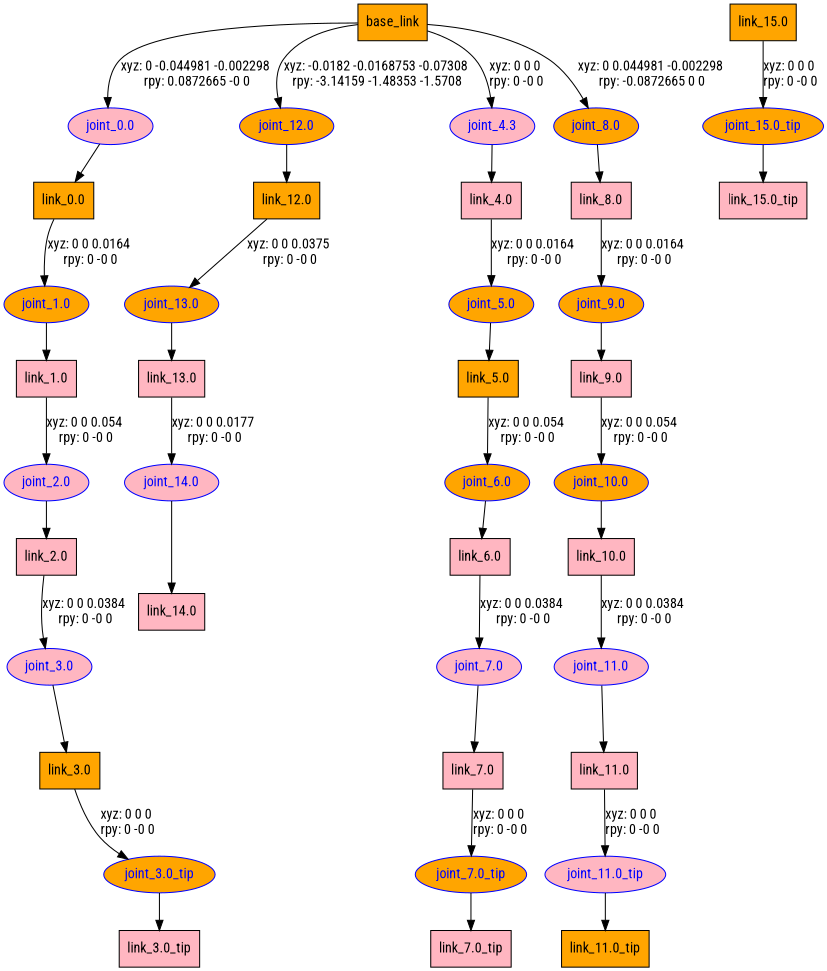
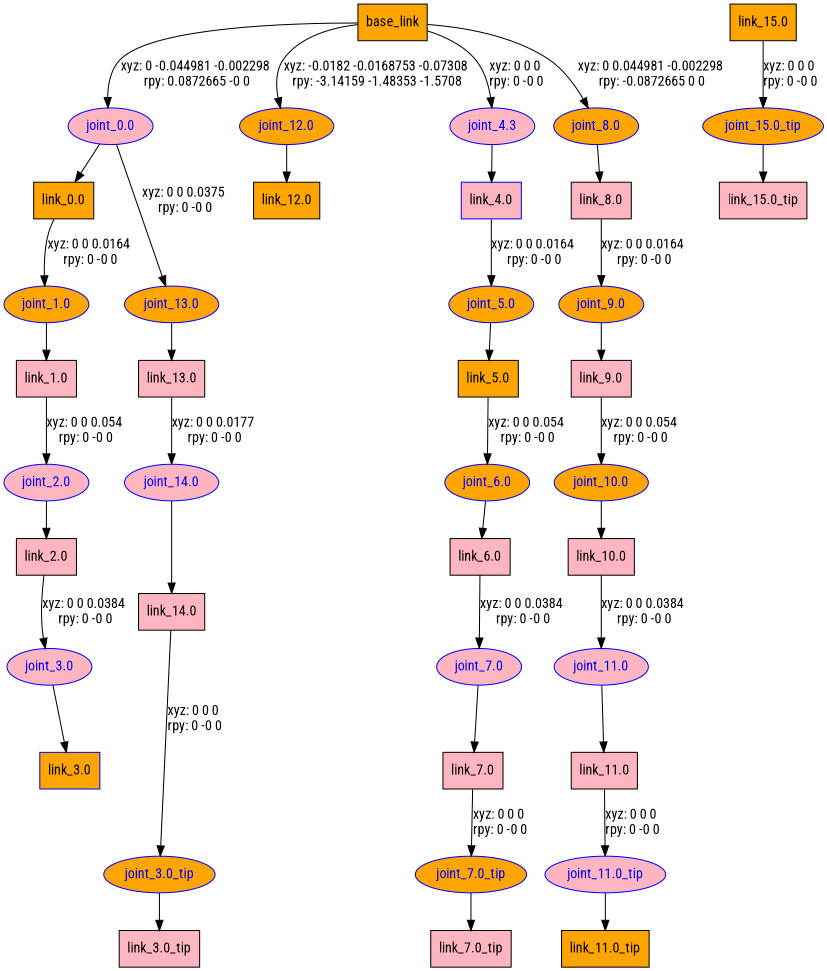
node "link_4.0": color black -> blue
edge "link_12.0" -> "joint_13.0": now "joint_0.0" -> "joint_13.0"
node "link_3.0": color black -> blue
edge "link_3.0" -> "joint_3.0_tip": now "link_14.0" -> "joint_3.0_tip"
